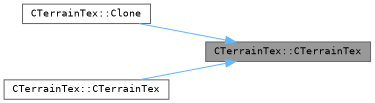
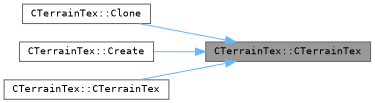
node "CTerrainTex::Create": added
